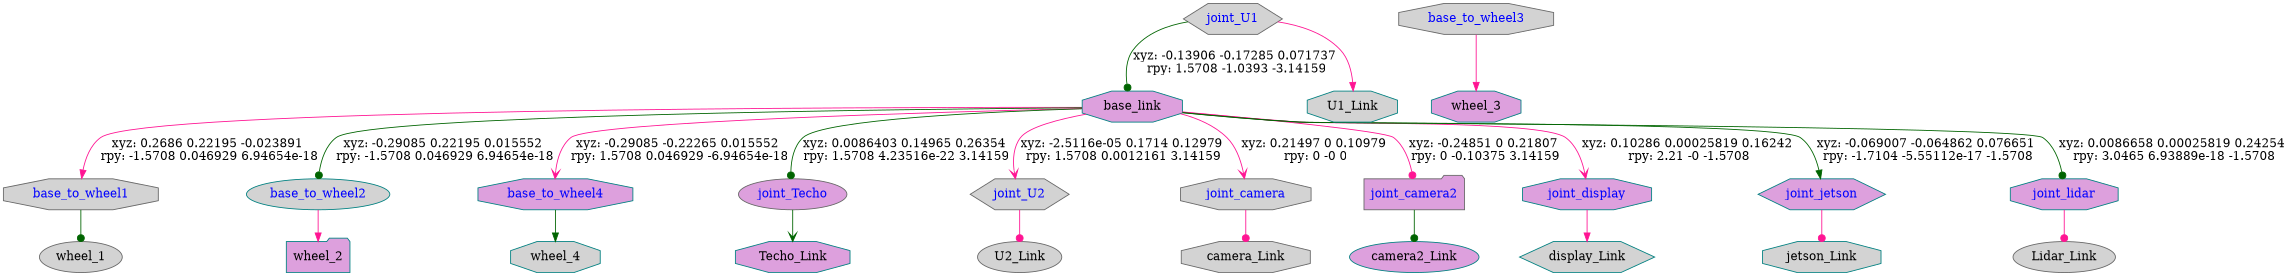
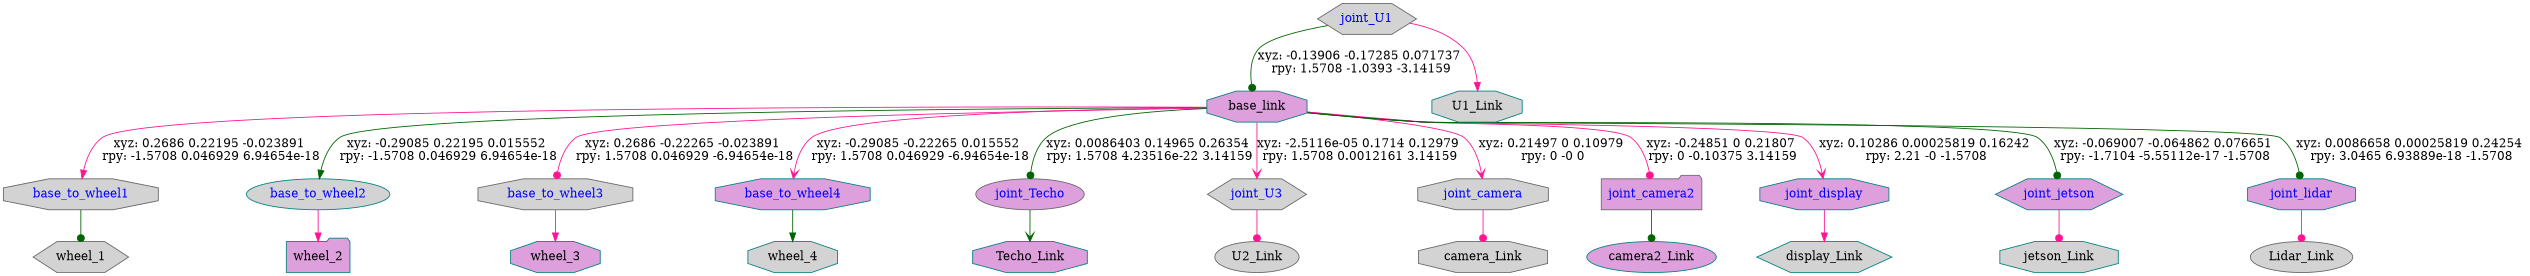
edge "base_link" -> "base_to_wheel2": arrowhead dot -> normal
edge "base_link" -> "base_to_wheel3": added, label "xyz: 0.2686 -0.22265 -0.023891 rpy: 1.5708 0.046929 -6.94654e-18"
edge "base_link" -> "joint_jetson": arrowhead normal -> dot
node "joint_U2": label "joint_U2" -> "joint_U3"
node "wheel_1": shape ellipse -> hexagon
